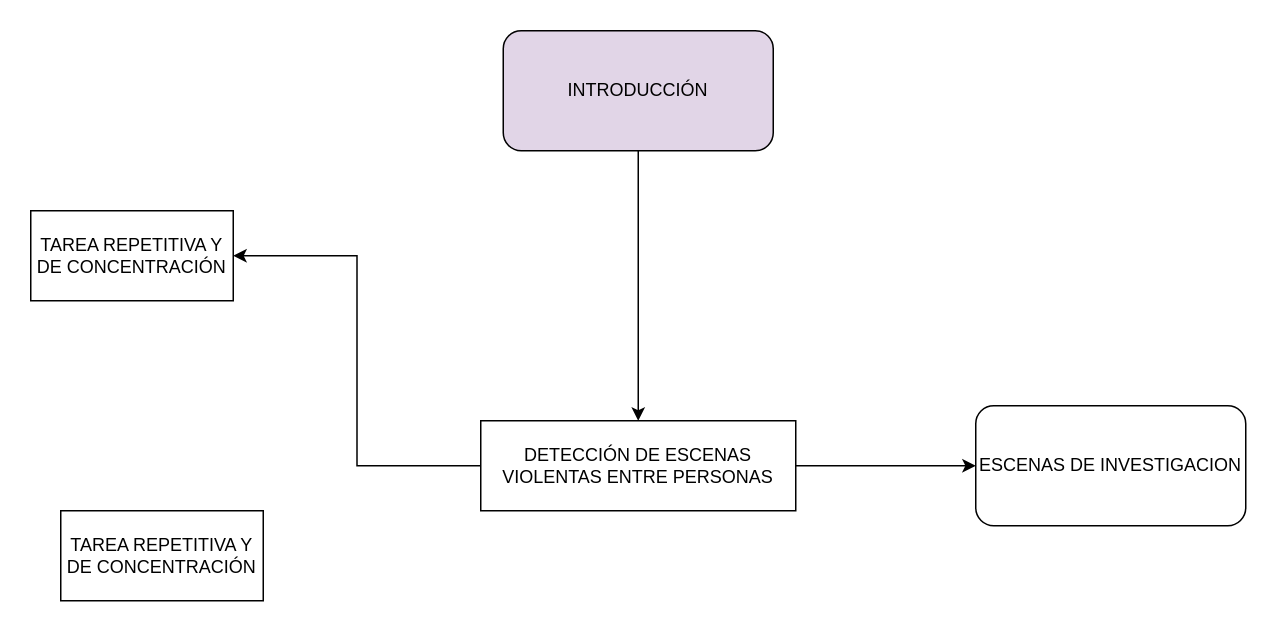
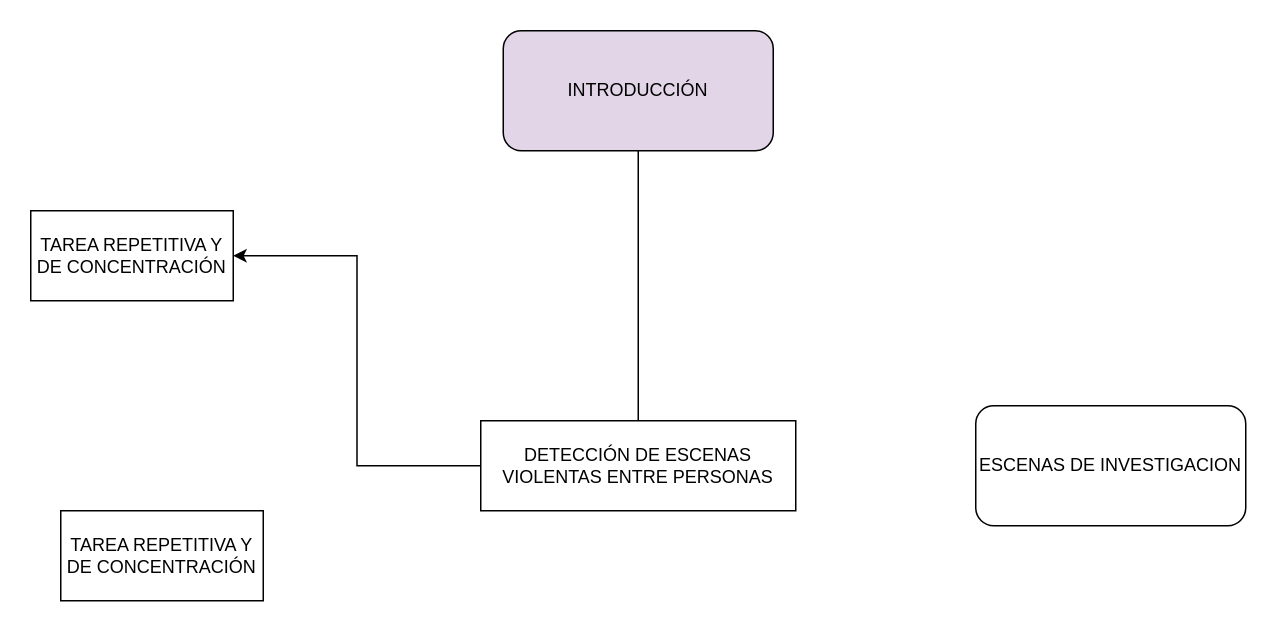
edge "INTRODUCCIÓN" -> "DETECCIÓN DE ESCENAS VIOLENTAS ENTRE PERSONAS": arrowhead classic -> none
edge "DETECCIÓN DE ESCENAS VIOLENTAS ENTRE PERSONAS" -> "ESCENAS DE INVESTIGACION": removed
